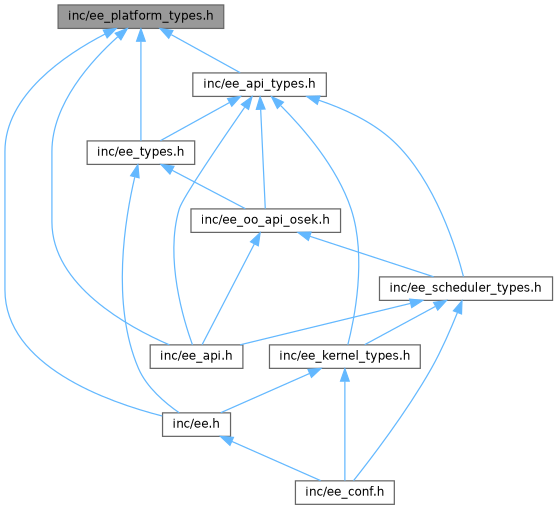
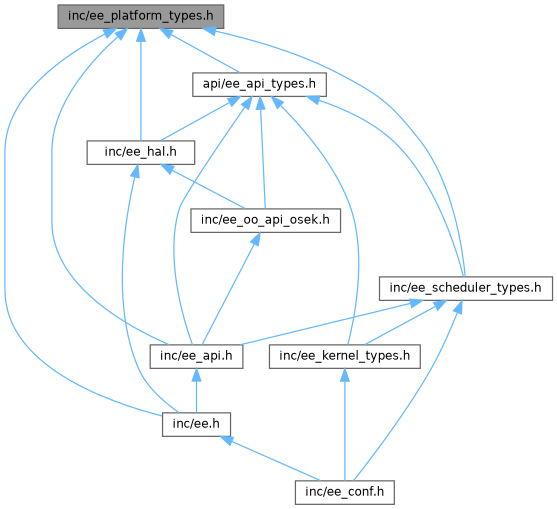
node "inc/ee_api_types.h": label "inc/ee_api_types.h" -> "api/ee_api_types.h"
node "inc/ee_types.h": label "inc/ee_types.h" -> "inc/ee_hal.h"
edge "inc/ee_scheduler_types.h" -> "inc/ee_oo_api_osek.h": now "inc/ee_scheduler_types.h" -> "inc/ee_platform_types.h"
edge "inc/ee.h" -> "inc/ee_kernel_types.h": now "inc/ee.h" -> "inc/ee_api.h"
